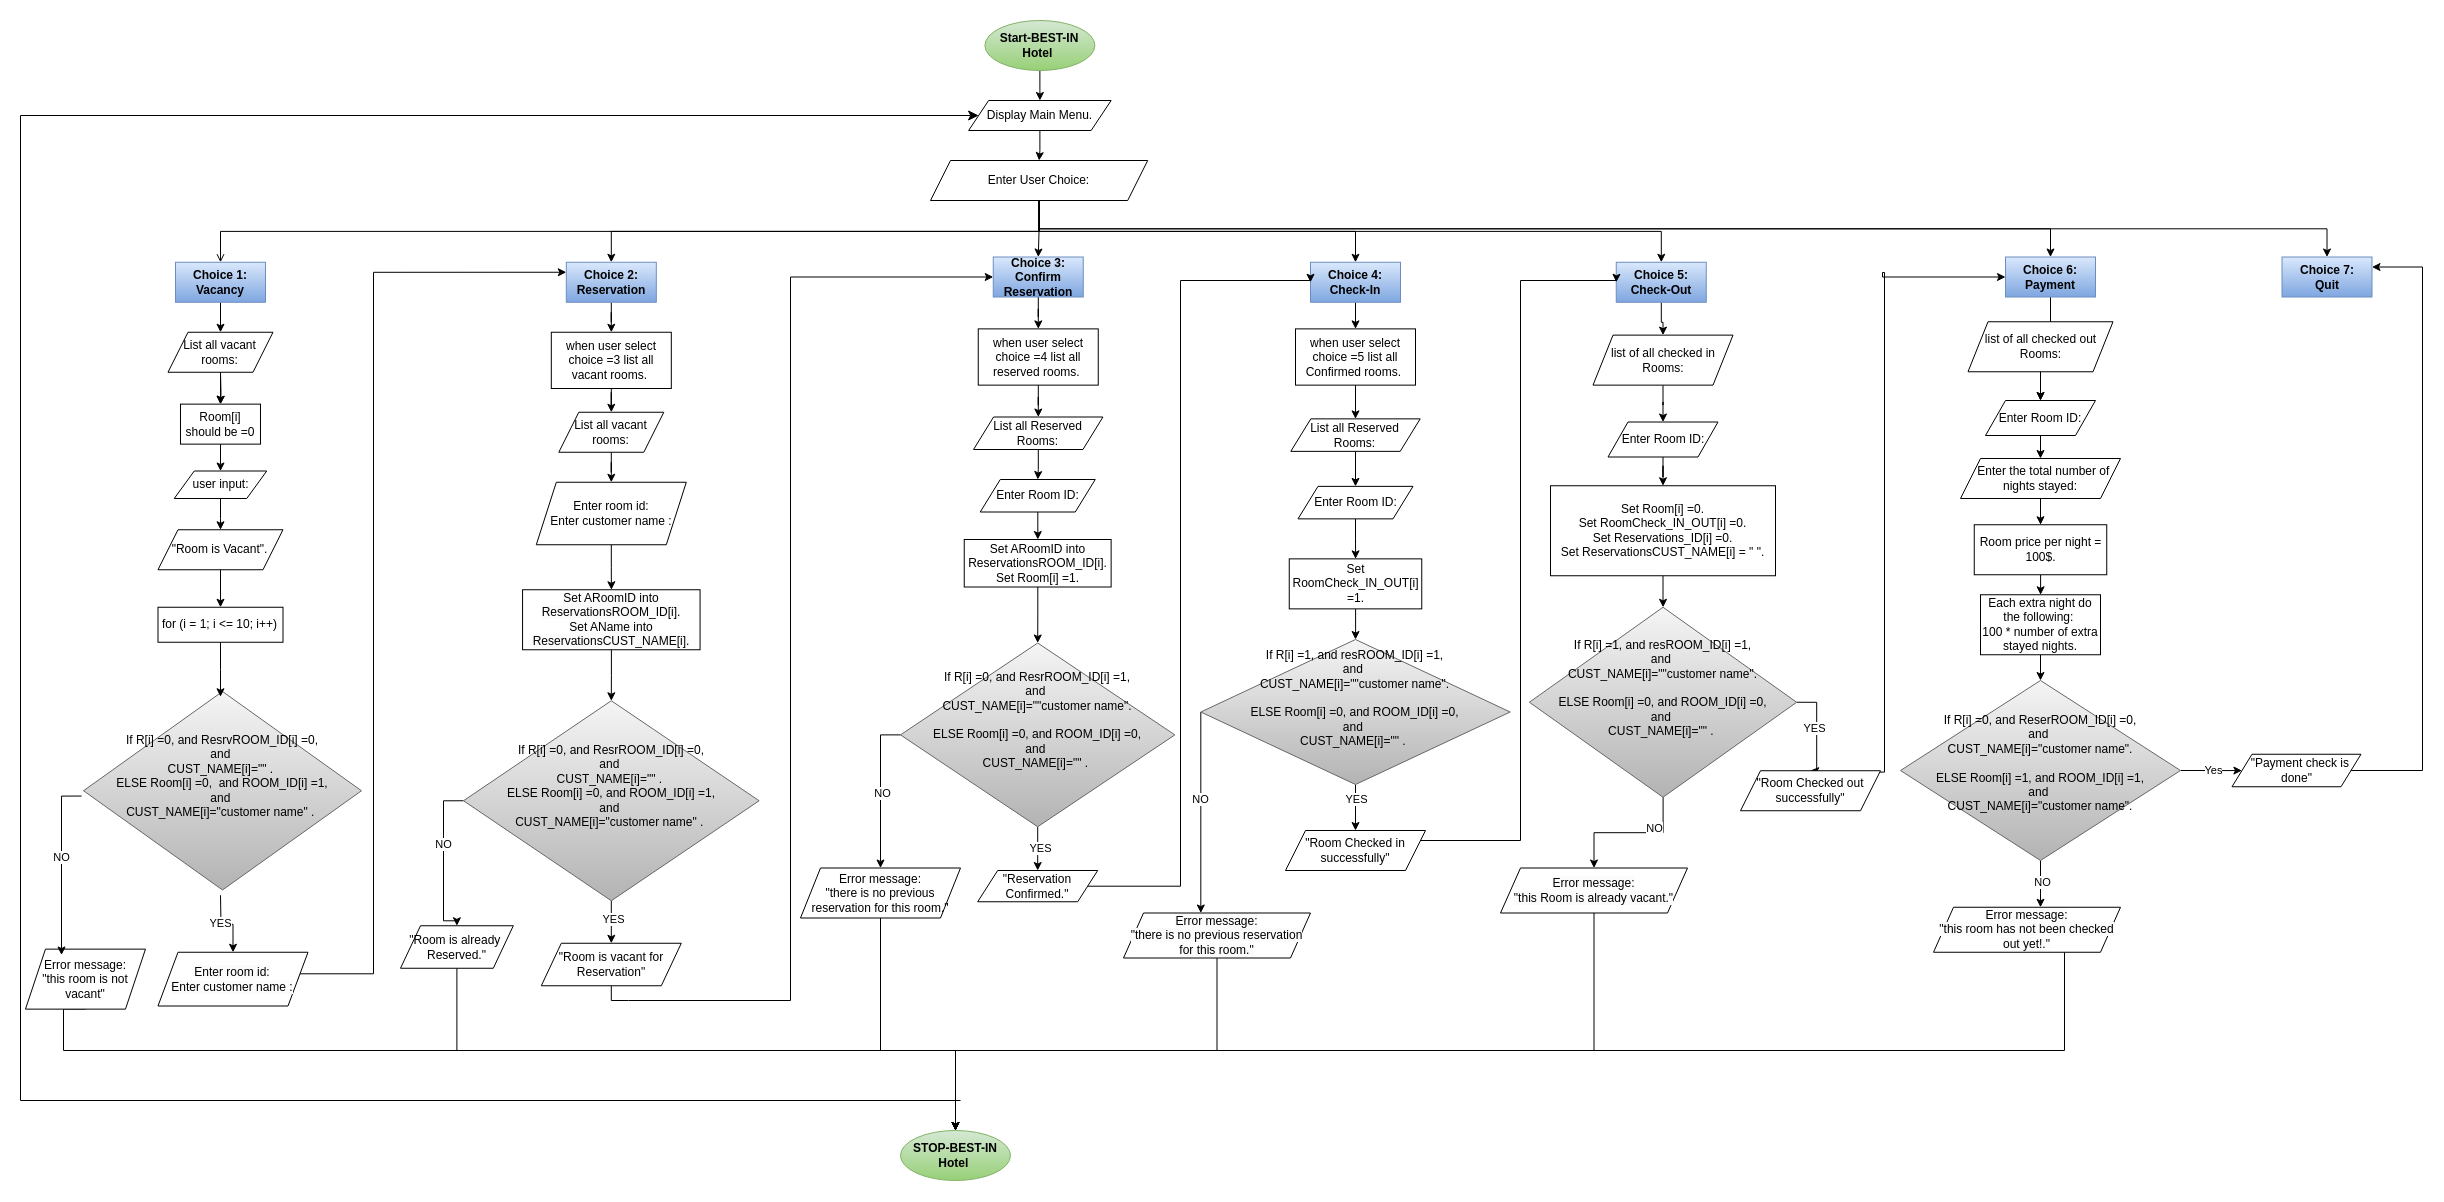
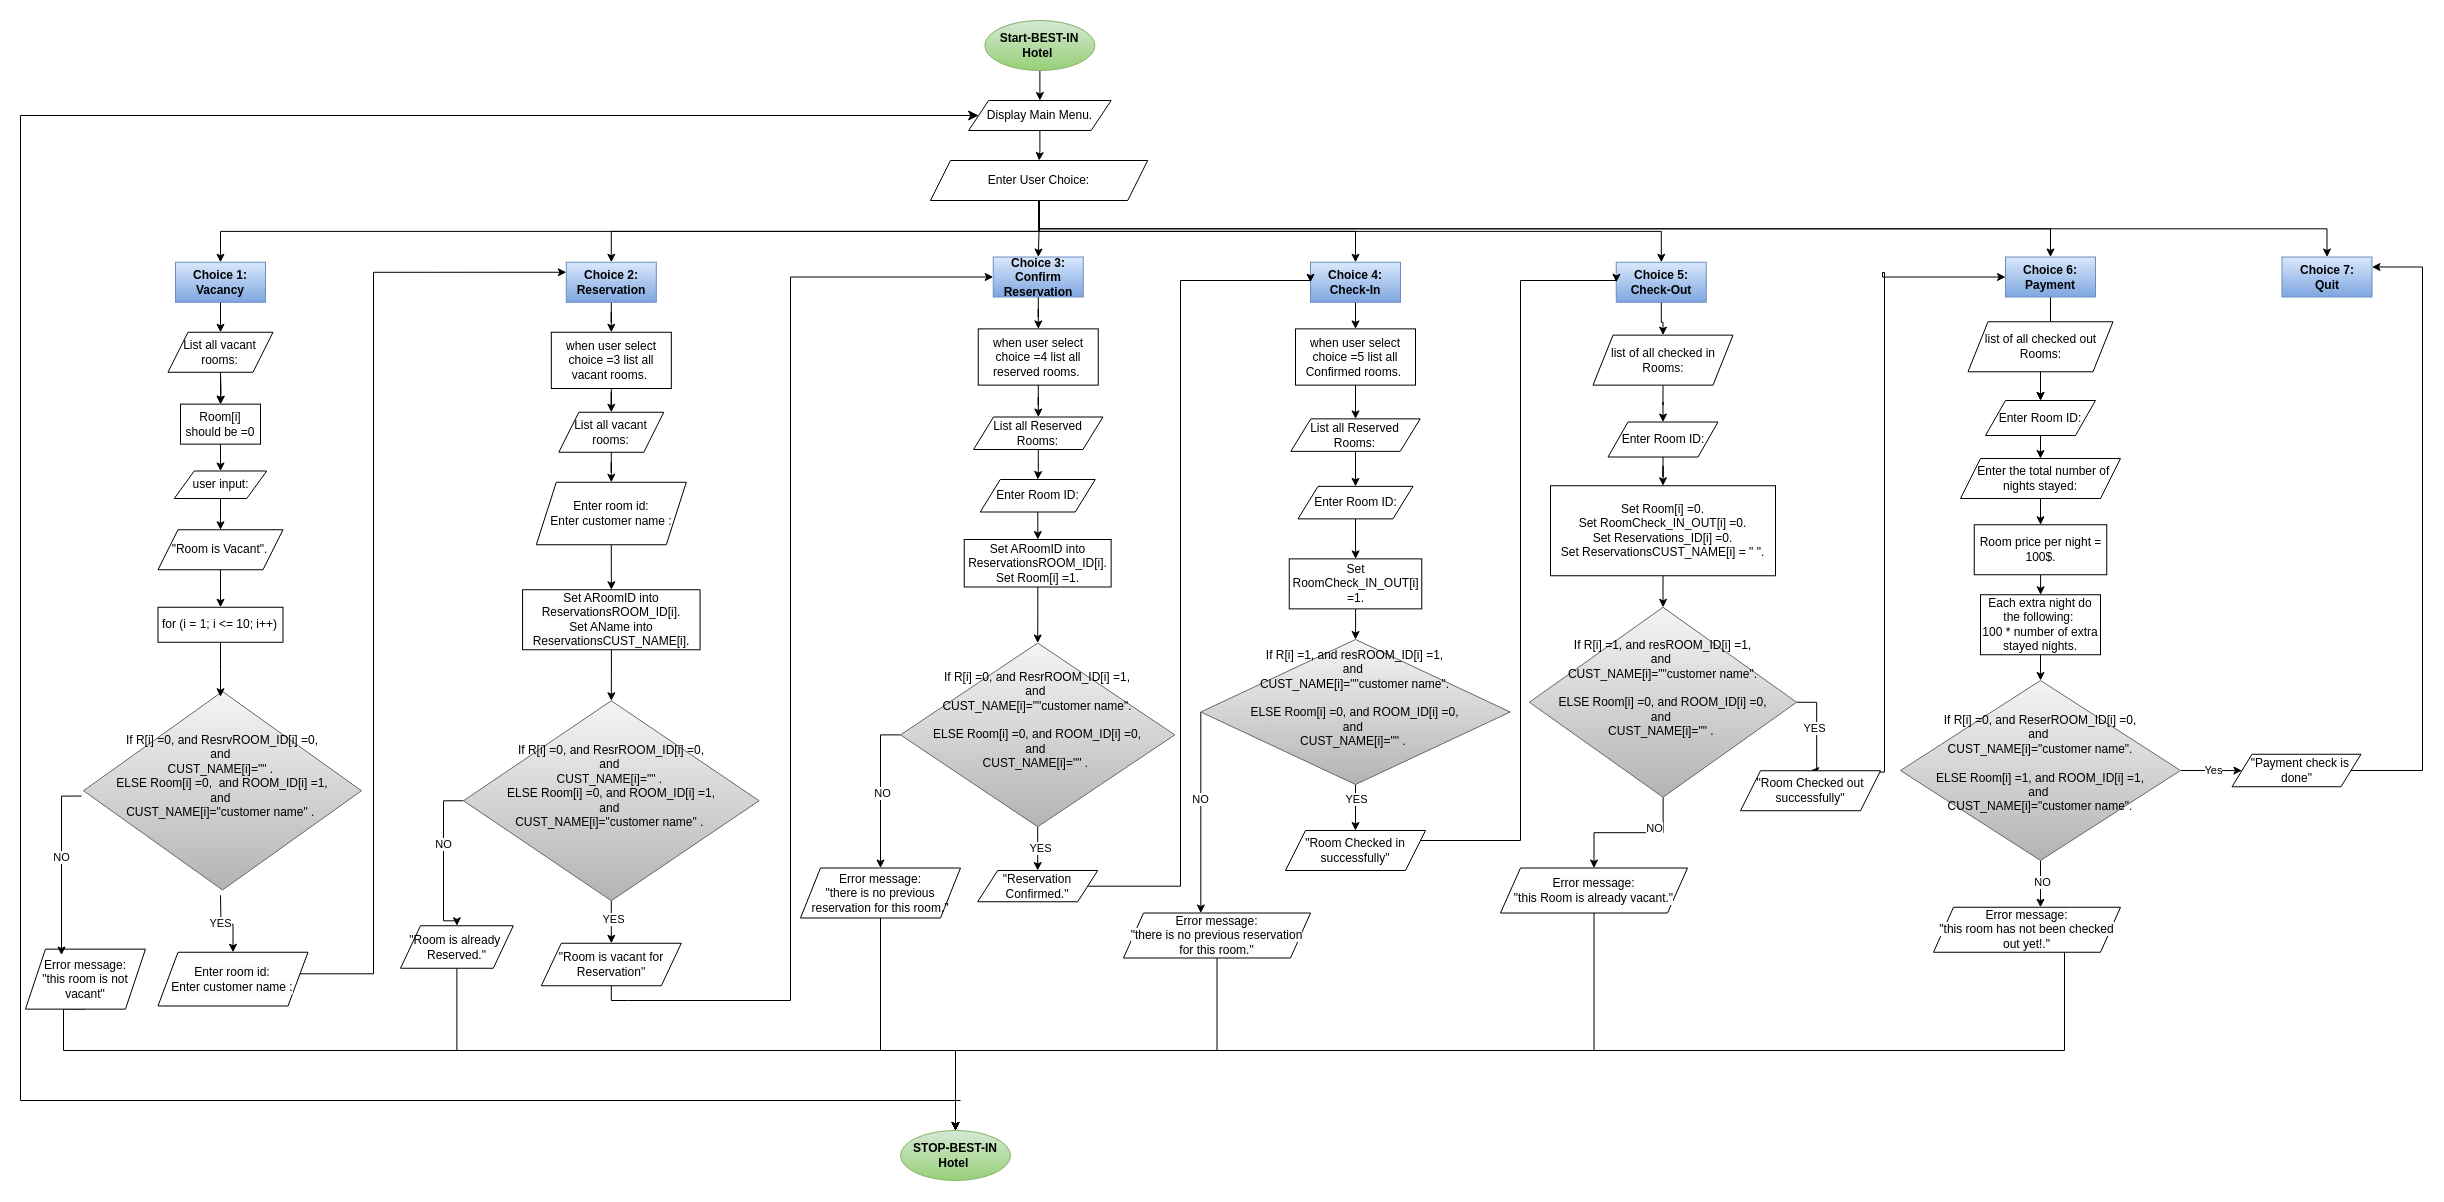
edge "Enter User Choice:" -> "Choice 1: Vacancy": arrowhead open -> classic
